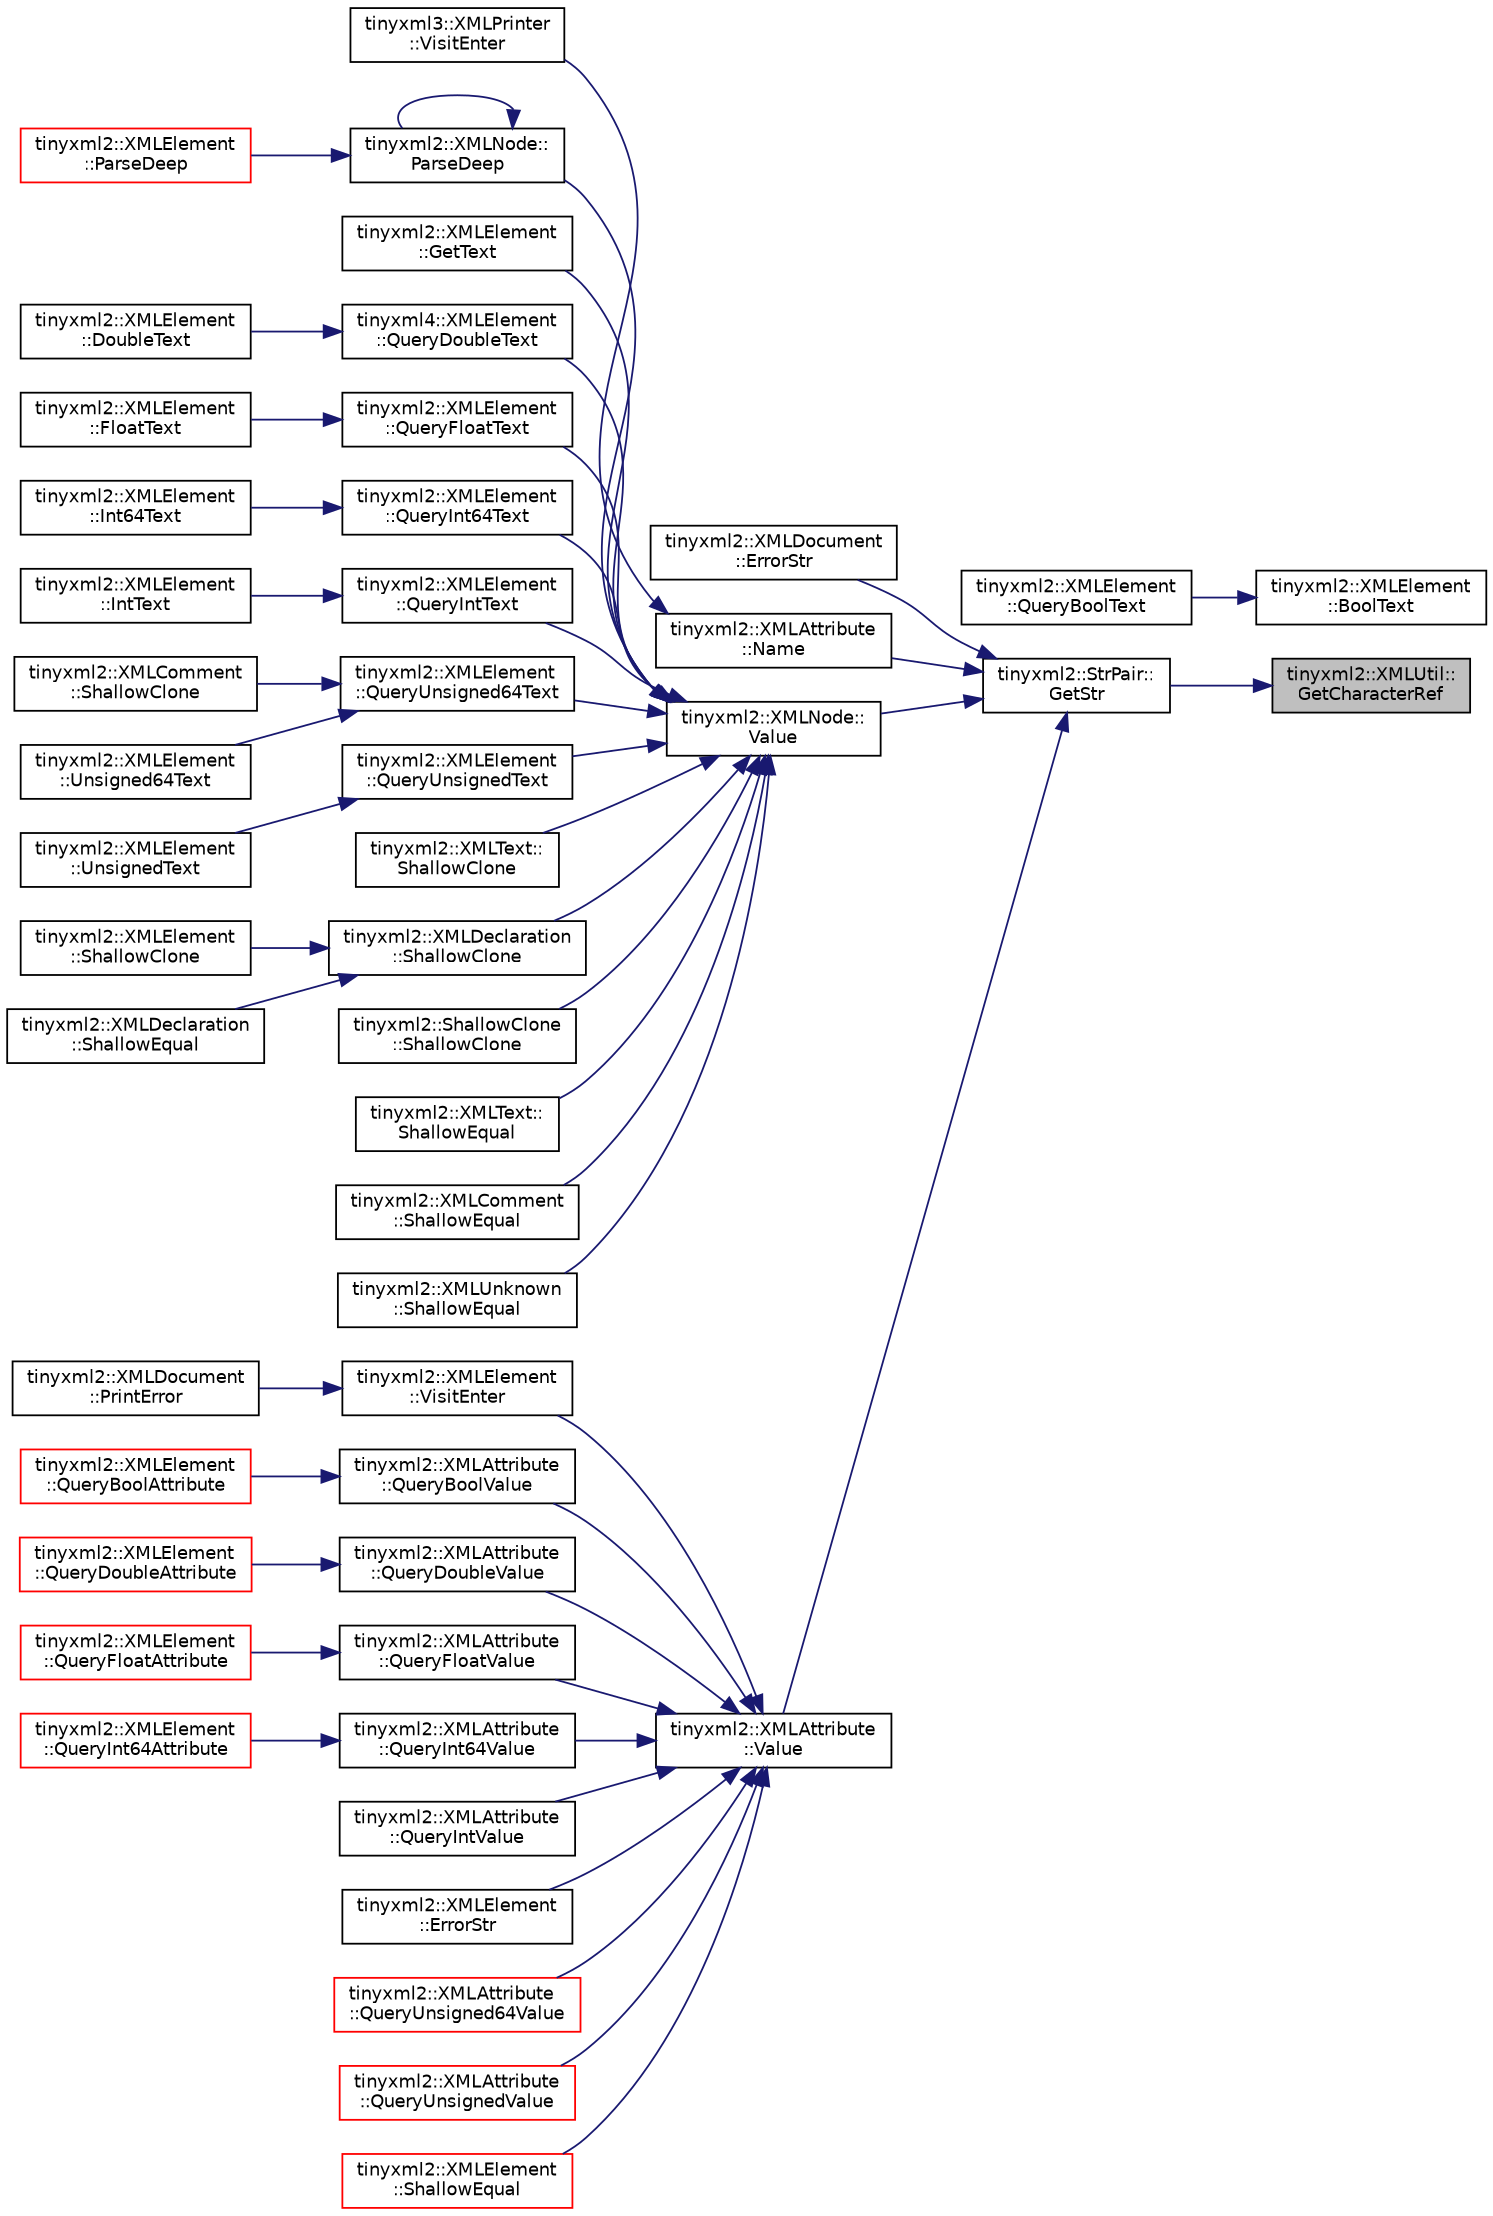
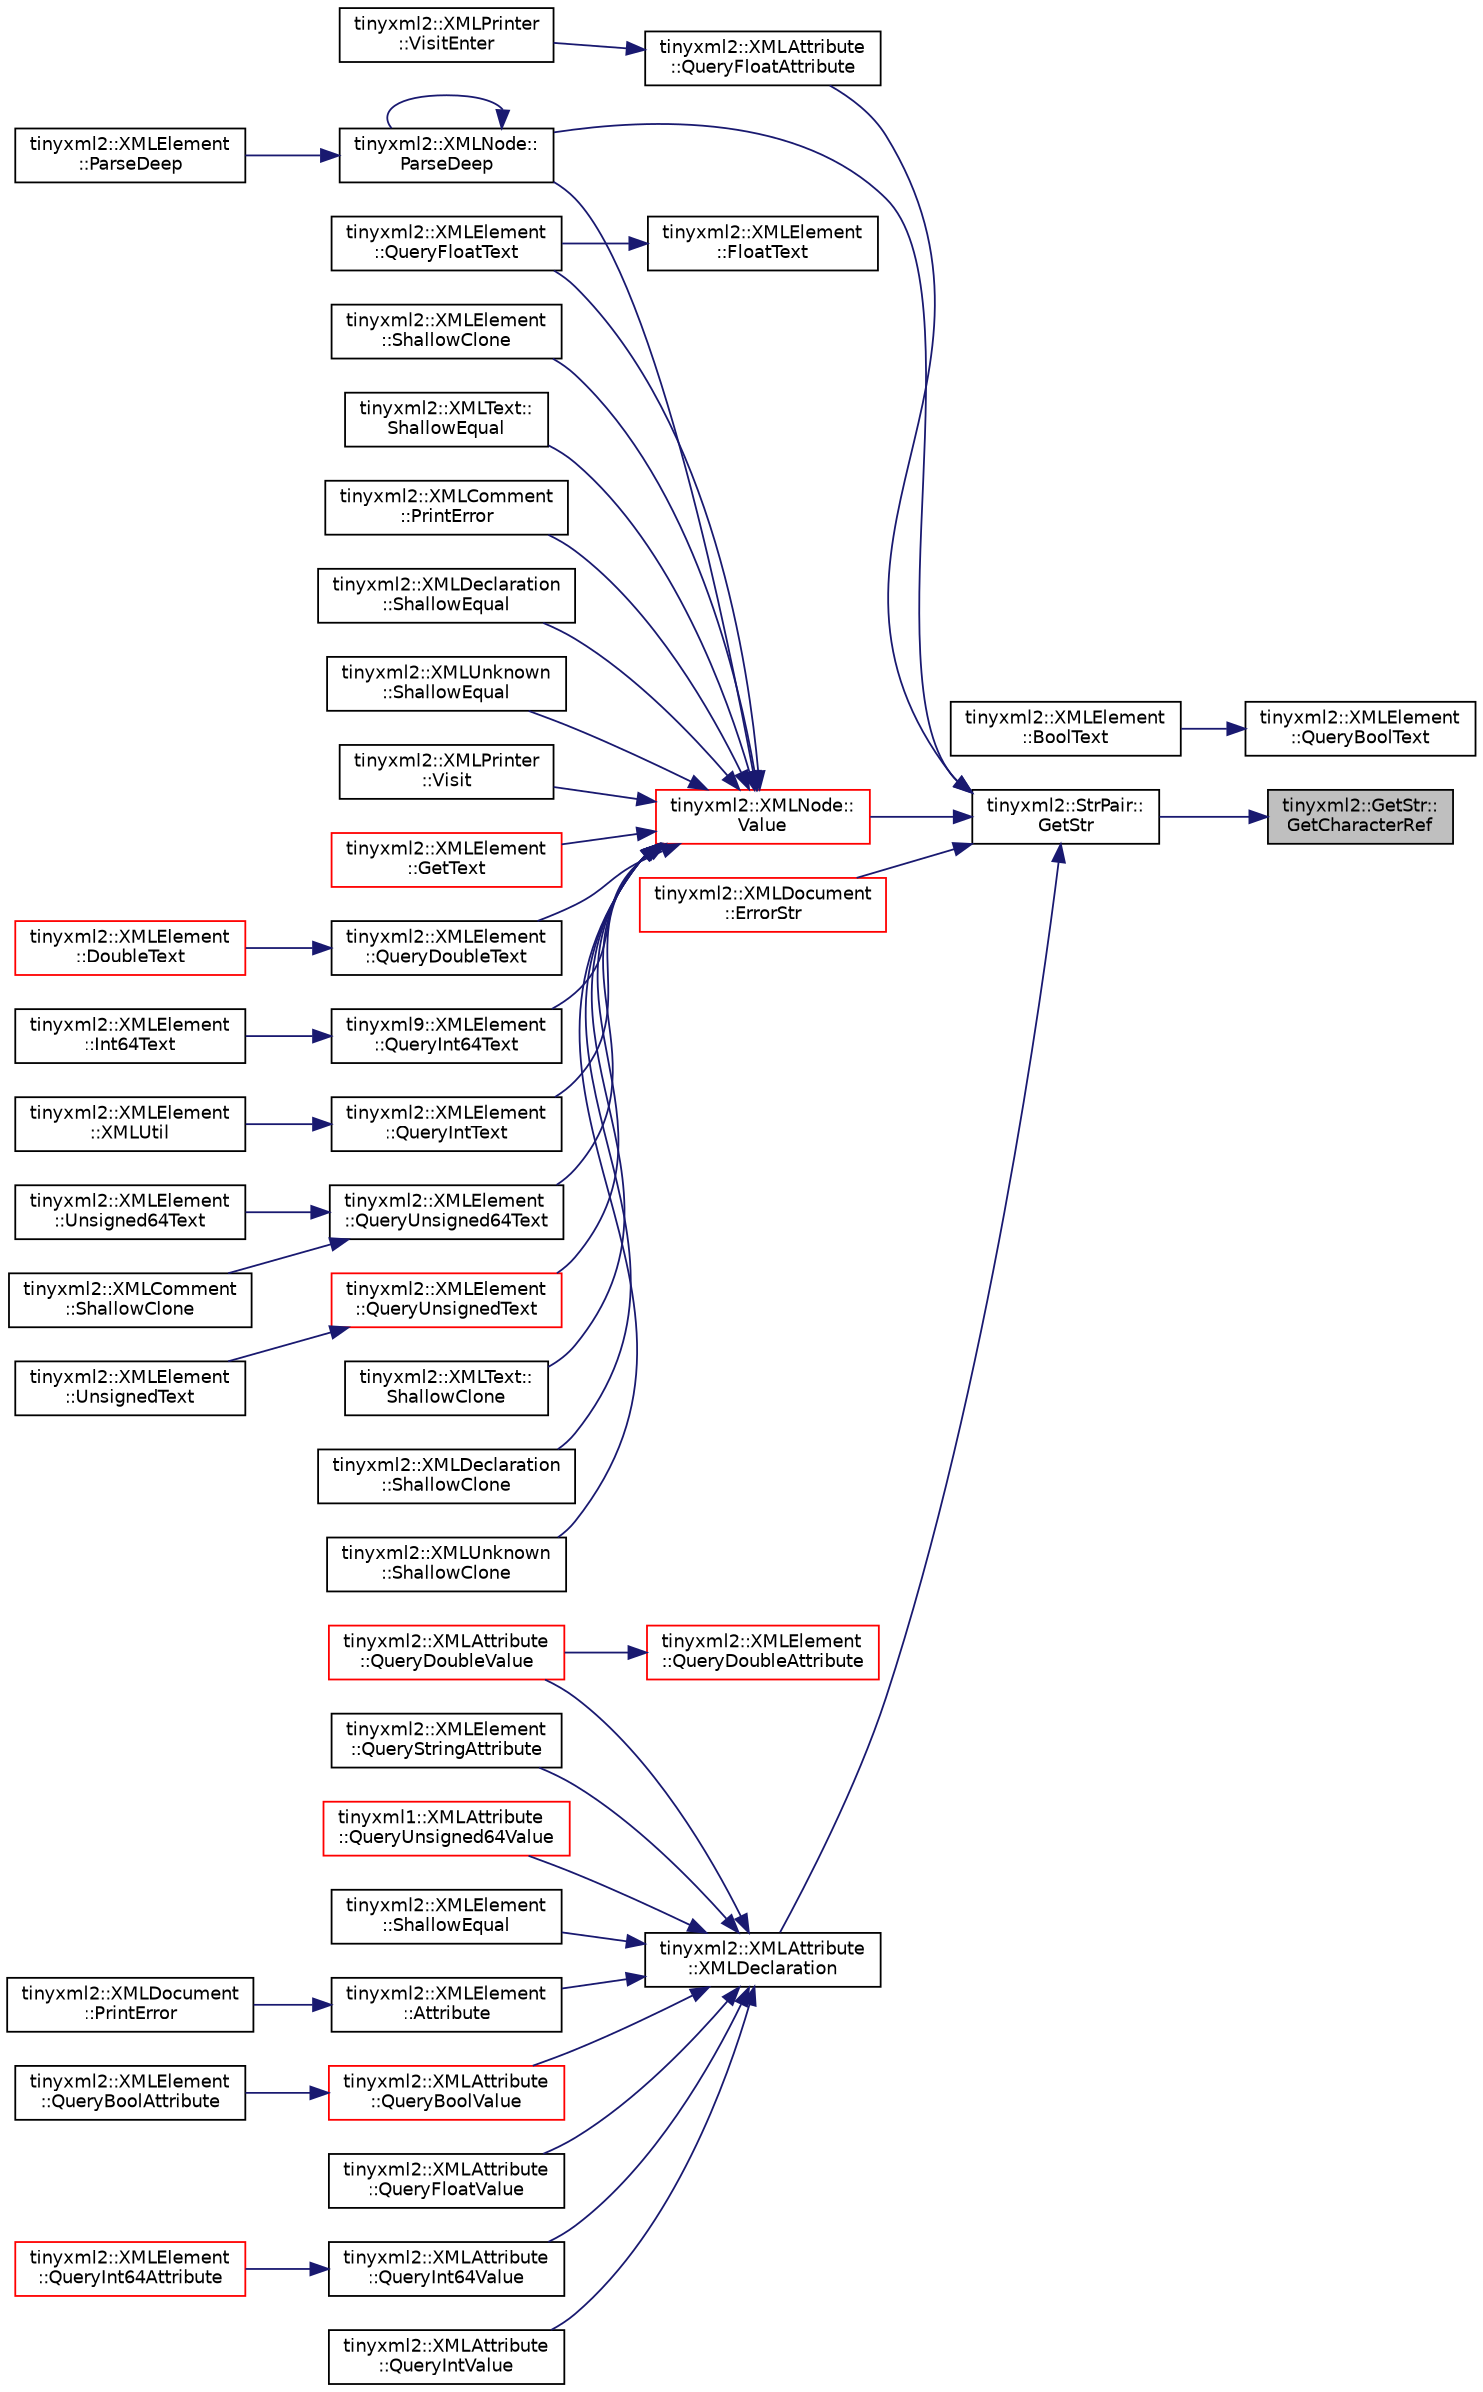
node "tinyxml3::XMLPrinter ::VisitEnter": label "tinyxml3::XMLPrinter ::VisitEnter" -> "tinyxml2::XMLPrinter ::VisitEnter"
node "tinyxml2::XMLElement ::ParseDeep": color red -> black
node "tinyxml2::XMLElement ::GetText": color black -> red
edge "tinyxml2::XMLNode:: ParseDeep" -> "tinyxml2::StrPair:: GetStr": added
node "tinyxml2::XMLElement ::DoubleText": color black -> red
node "tinyxml4::XMLElement ::QueryDoubleText": label "tinyxml4::XMLElement ::QueryDoubleText" -> "tinyxml2::XMLElement ::QueryDoubleText"
edge "tinyxml2::XMLElement ::FloatText" -> "tinyxml2::XMLElement ::QueryFloatText": reversed
node "tinyxml2::XMLElement ::QueryInt64Text": label "tinyxml2::XMLElement ::QueryInt64Text" -> "tinyxml9::XMLElement ::QueryInt64Text"
node "tinyxml2::XMLDocument ::ErrorStr": color black -> red
node "tinyxml2::XMLElement ::IntText": label "tinyxml2::XMLElement ::IntText" -> "tinyxml2::XMLElement ::XMLUtil"
edge "tinyxml2::XMLElement ::QueryBoolText" -> "tinyxml2::XMLElement ::BoolText": reversed
node "tinyxml2::XMLAttribute ::Name": label "tinyxml2::XMLAttribute ::Name" -> "tinyxml2::XMLAttribute ::QueryFloatAttribute"
node "tinyxml2::XMLUtil:: GetCharacterRef": label "tinyxml2::XMLUtil:: GetCharacterRef" -> "tinyxml2::GetStr:: GetCharacterRef"
node "tinyxml2::XMLNode:: Value": color black -> red
node "tinyxml2::XMLPrinter ::Visit": added
node "tinyxml2::XMLElement ::QueryUnsignedText": color black -> red
edge "tinyxml2::XMLElement ::ShallowClone" -> "tinyxml2::XMLDeclaration ::ShallowClone": now "tinyxml2::XMLElement ::ShallowClone" -> "tinyxml2::XMLNode:: Value"
edge "tinyxml2::XMLDeclaration ::ShallowEqual" -> "tinyxml2::XMLDeclaration ::ShallowClone": now "tinyxml2::XMLDeclaration ::ShallowEqual" -> "tinyxml2::XMLNode:: Value"
node "tinyxml2::ShallowClone ::ShallowClone": label "tinyxml2::ShallowClone ::ShallowClone" -> "tinyxml2::XMLUnknown ::ShallowClone"
node "tinyxml2::XMLComment ::ShallowEqual": label "tinyxml2::XMLComment ::ShallowEqual" -> "tinyxml2::XMLComment ::PrintError"
node "tinyxml2::XMLElement ::VisitEnter": label "tinyxml2::XMLElement ::VisitEnter" -> "tinyxml2::XMLElement ::Attribute"
node "tinyxml2::XMLElement ::QueryBoolAttribute": color red -> black
node "tinyxml2::XMLAttribute ::QueryBoolValue": color black -> red
edge "tinyxml2::XMLElement ::QueryDoubleAttribute" -> "tinyxml2::XMLAttribute ::QueryDoubleValue": reversed
node "tinyxml2::XMLAttribute ::QueryDoubleValue": color black -> red
node "tinyxml2::XMLElement ::QueryFloatAttribute": removed
node "tinyxml2::XMLAttribute ::Value": label "tinyxml2::XMLAttribute ::Value" -> "tinyxml2::XMLAttribute ::XMLDeclaration"
node "tinyxml2::XMLElement ::ErrorStr": label "tinyxml2::XMLElement ::ErrorStr" -> "tinyxml2::XMLElement ::QueryStringAttribute"
node "tinyxml2::XMLAttribute ::QueryUnsigned64Value": label "tinyxml2::XMLAttribute ::QueryUnsigned64Value" -> "tinyxml1::XMLAttribute ::QueryUnsigned64Value"
node "tinyxml2::XMLAttribute ::QueryUnsignedValue": removed
node "tinyxml2::XMLElement ::ShallowEqual": color red -> black
